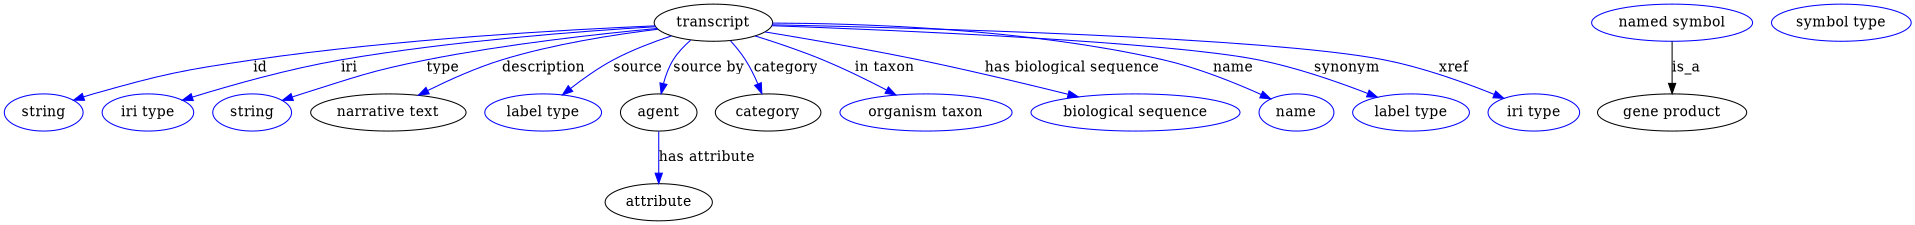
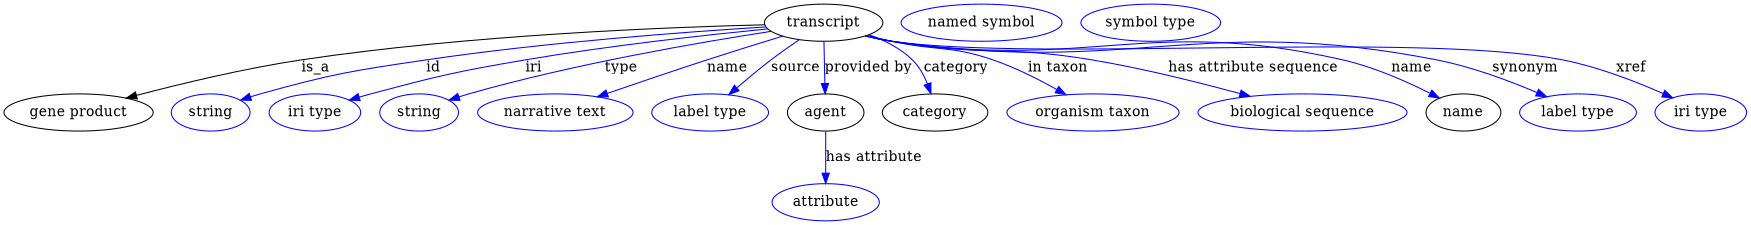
edge "named symbol" -> "gene product": now "transcript" -> "gene product"
edge "transcript" -> "narrative text": label "description" -> "name"
edge "transcript" -> "agent": label "source by" -> "provided by"
edge "transcript" -> "biological sequence": label "has biological sequence" -> "has attribute sequence"
node "narrative text": color black -> blue
node "name": color blue -> black
node "attribute": color black -> blue
